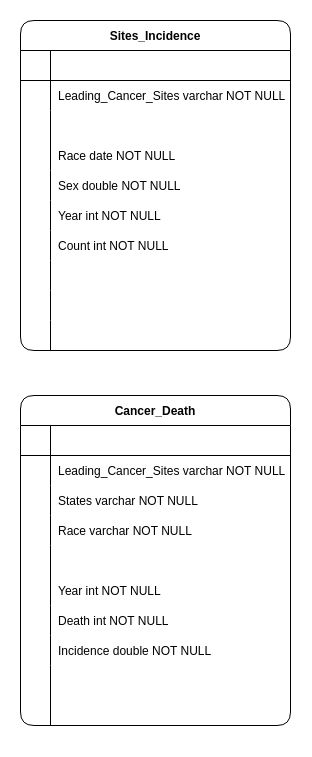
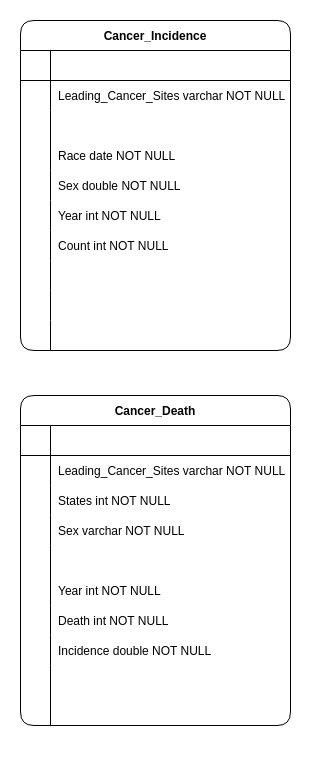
node "Sites_Incidence": label "Sites_Incidence" -> "Cancer_Incidence"
node "States varchar NOT NULL": label "States varchar NOT NULL" -> "States int NOT NULL"
node "Race varchar NOT NULL": label "Race varchar NOT NULL" -> "Sex varchar NOT NULL"
